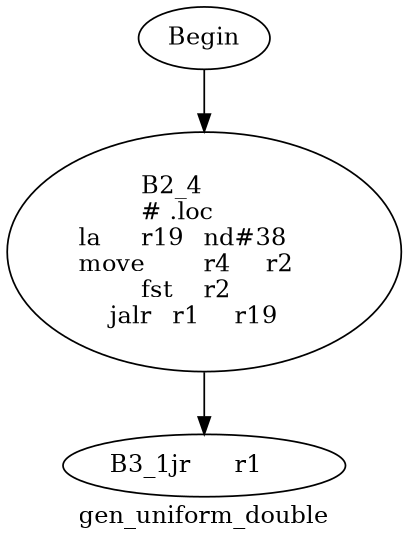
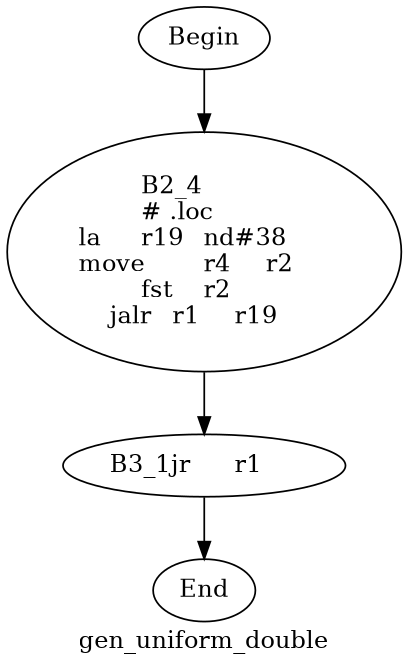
node "End": added
